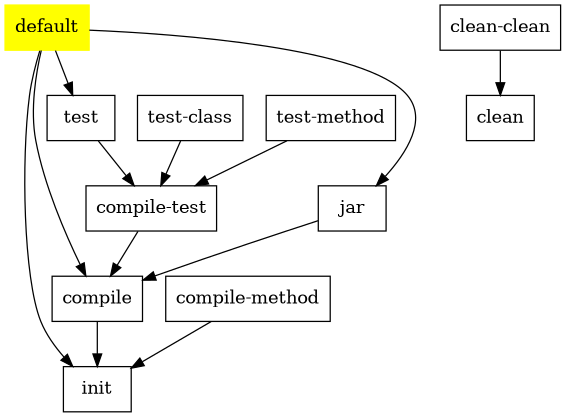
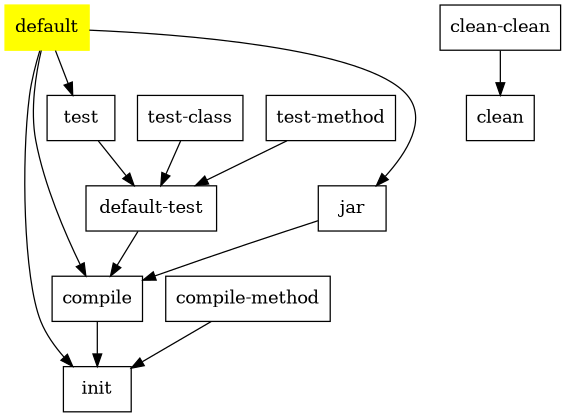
node "compile-test": label "compile-test" -> "default-test"
